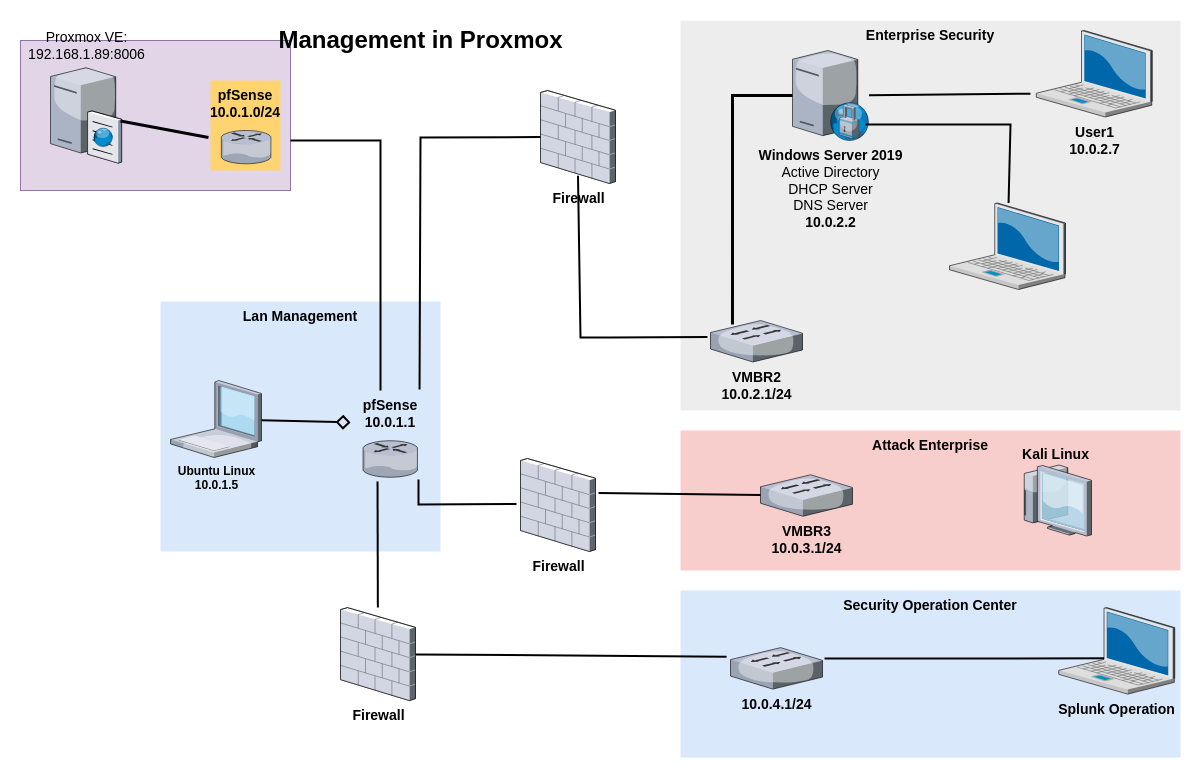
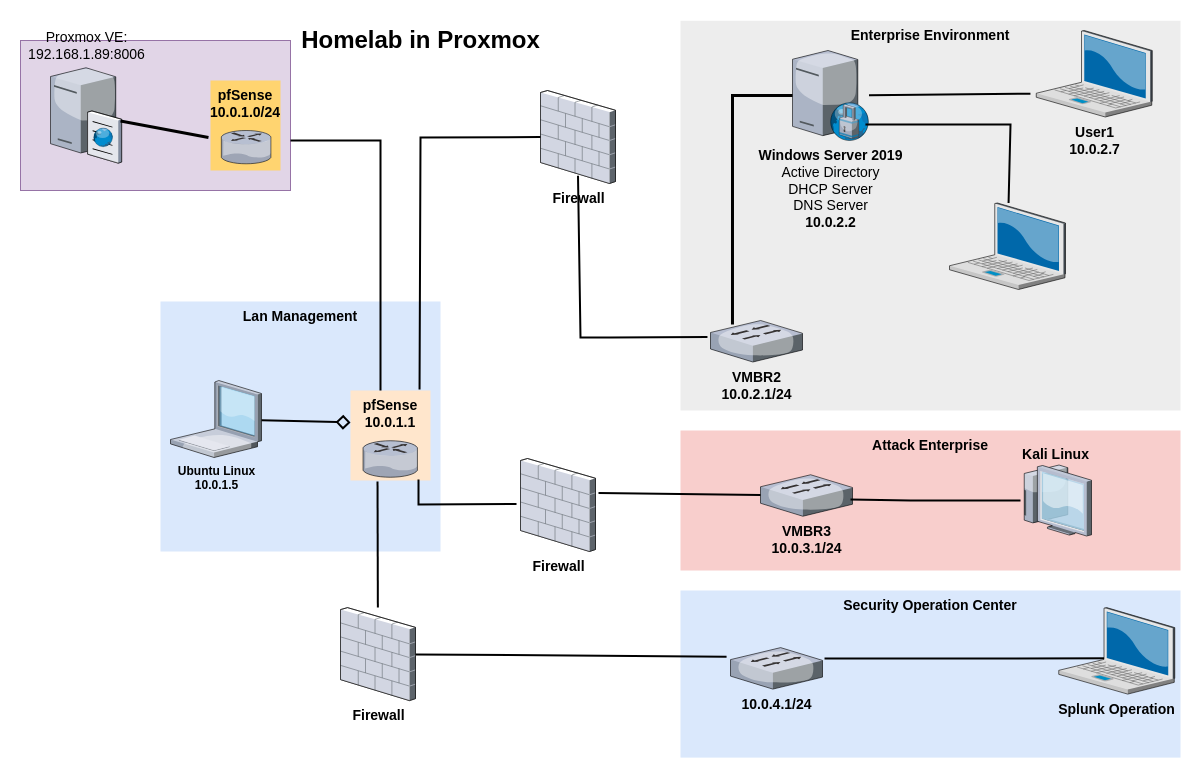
node "Enterprise Security": label "Enterprise Security" -> "Enterprise Environment"
node "Management in Proxmox": label "Management in Proxmox" -> "Homelab in Proxmox"
node "pfSense 10.0.1.1": fillcolor #dae8fc -> #ffe6cc
edge "VMBR3 10.0.3.1/24" -- "Kali Linux": added
